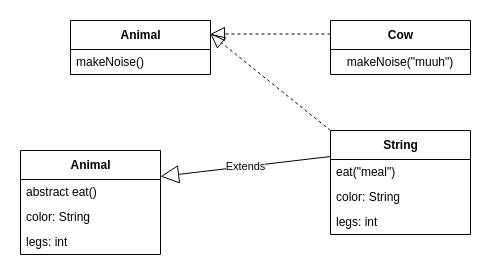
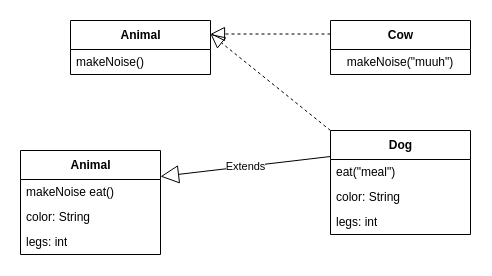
node "String": label "String" -> "Dog"
node "abstract eat()": label "abstract eat()" -> "makeNoise eat()"
